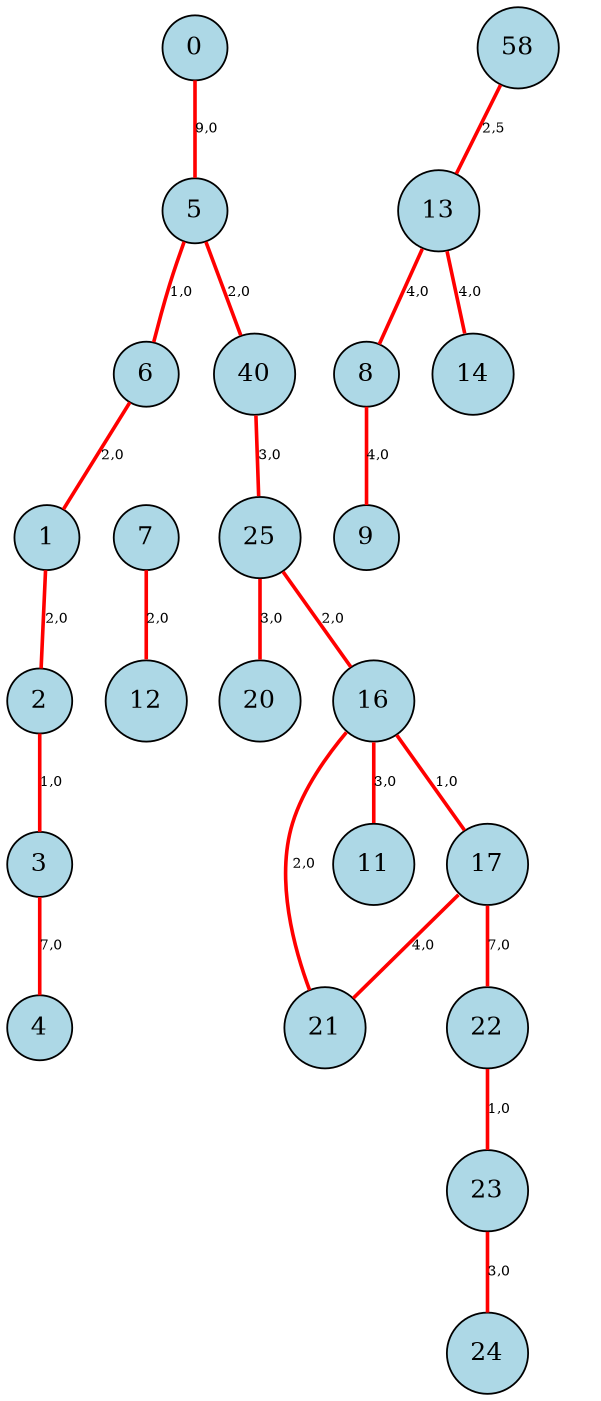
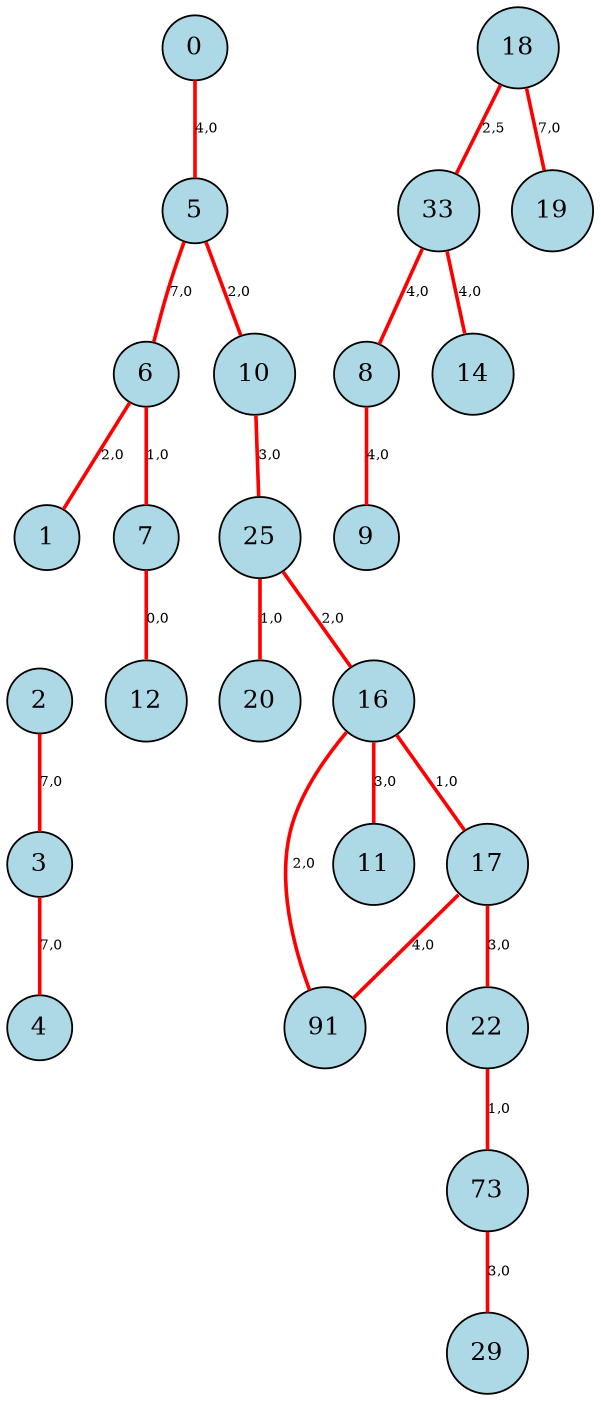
node "58": label "58" -> "18"
edge "0" -- "5": label "9,0" -> "4,0"
node "13": label "13" -> "33"
node "19": added
edge "5" -- "6": label "1,0" -> "7,0"
node "40": label "40" -> "10"
edge "6" -- "7": added, label "1,0"
edge "1" -- "2": removed, label "2,0"
edge "7" -- "12": label "2,0" -> "0,0"
edge "25" -- "20": label "3,0" -> "1,0"
edge "2" -- "3": label "1,0" -> "7,0"
edge "17" -- "22": label "7,0" -> "3,0"
node "21": label "21" -> "91"
node "23": label "23" -> "73"
node "24": label "24" -> "29"
